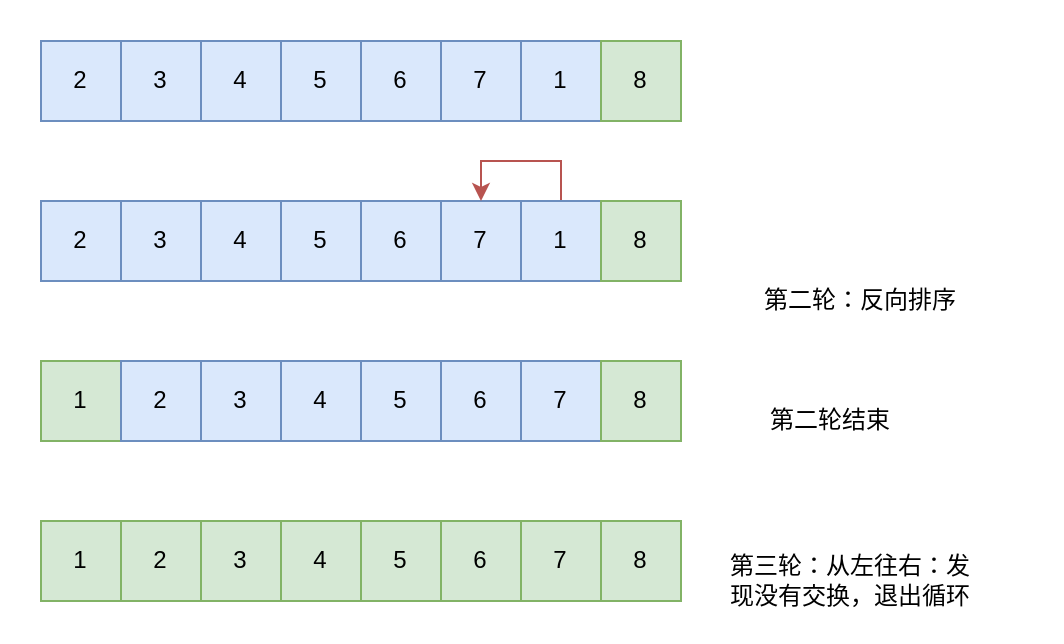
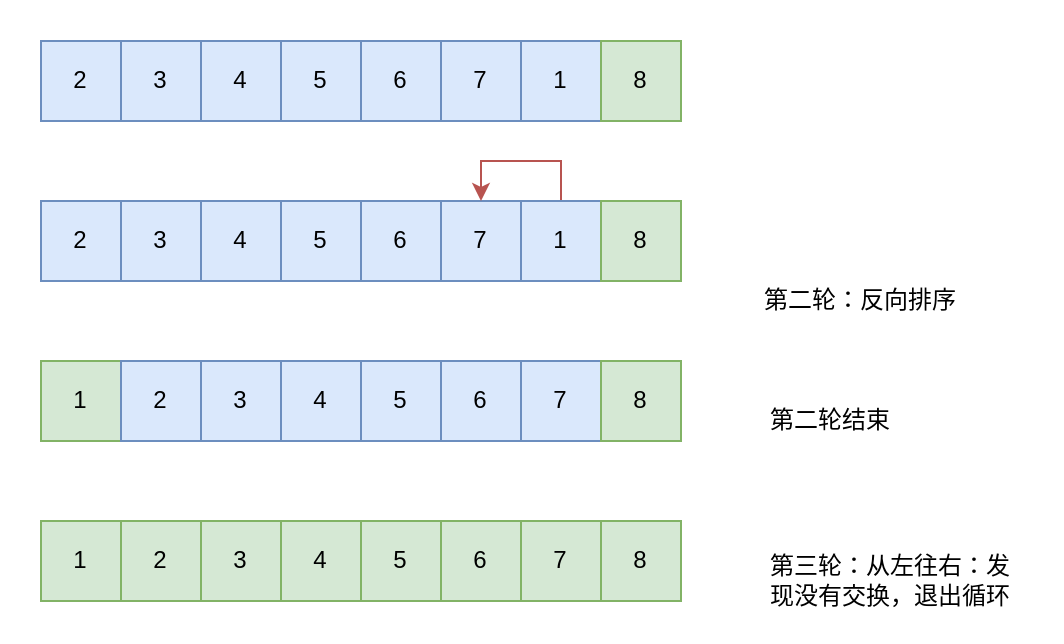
node "第三轮：从左往右：发现没有交换，退出循环": moved (851, 581) -> (891, 581)
